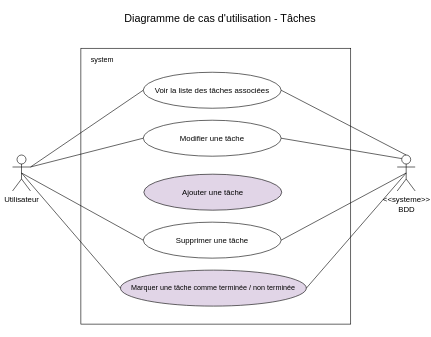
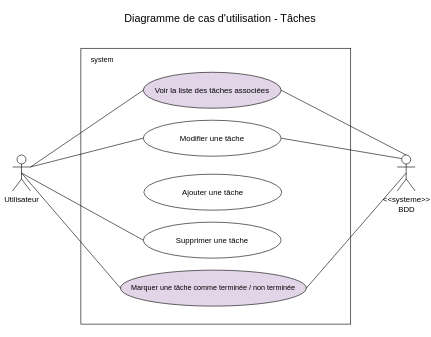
node "Voir la liste des tâches associées": fillcolor #ffffff -> #e1d5e7
node "Ajouter une tâche": fillcolor #e1d5e7 -> #ffffff
edge "<<systeme>> BDD" -- "Supprimer une tâche": removed
